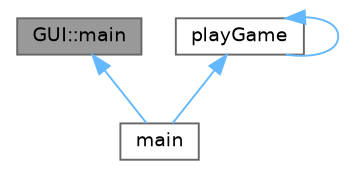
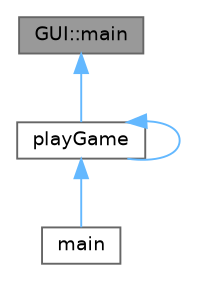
edge "main" -> "GUI::main": now "playGame" -> "GUI::main"
